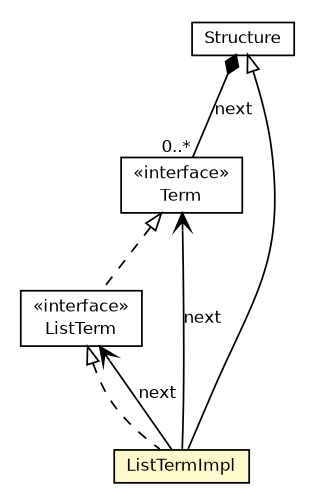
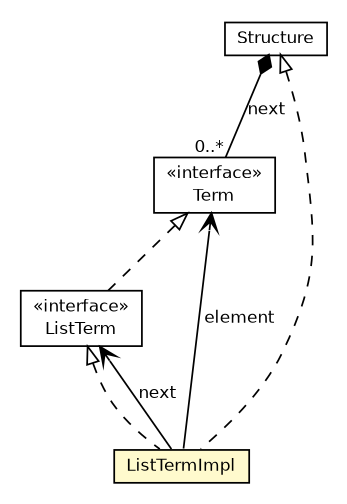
edge "ListTermImpl" -> "Structure": style solid -> dashed
edge "ListTermImpl" -> "Term": label "next" -> "element"
